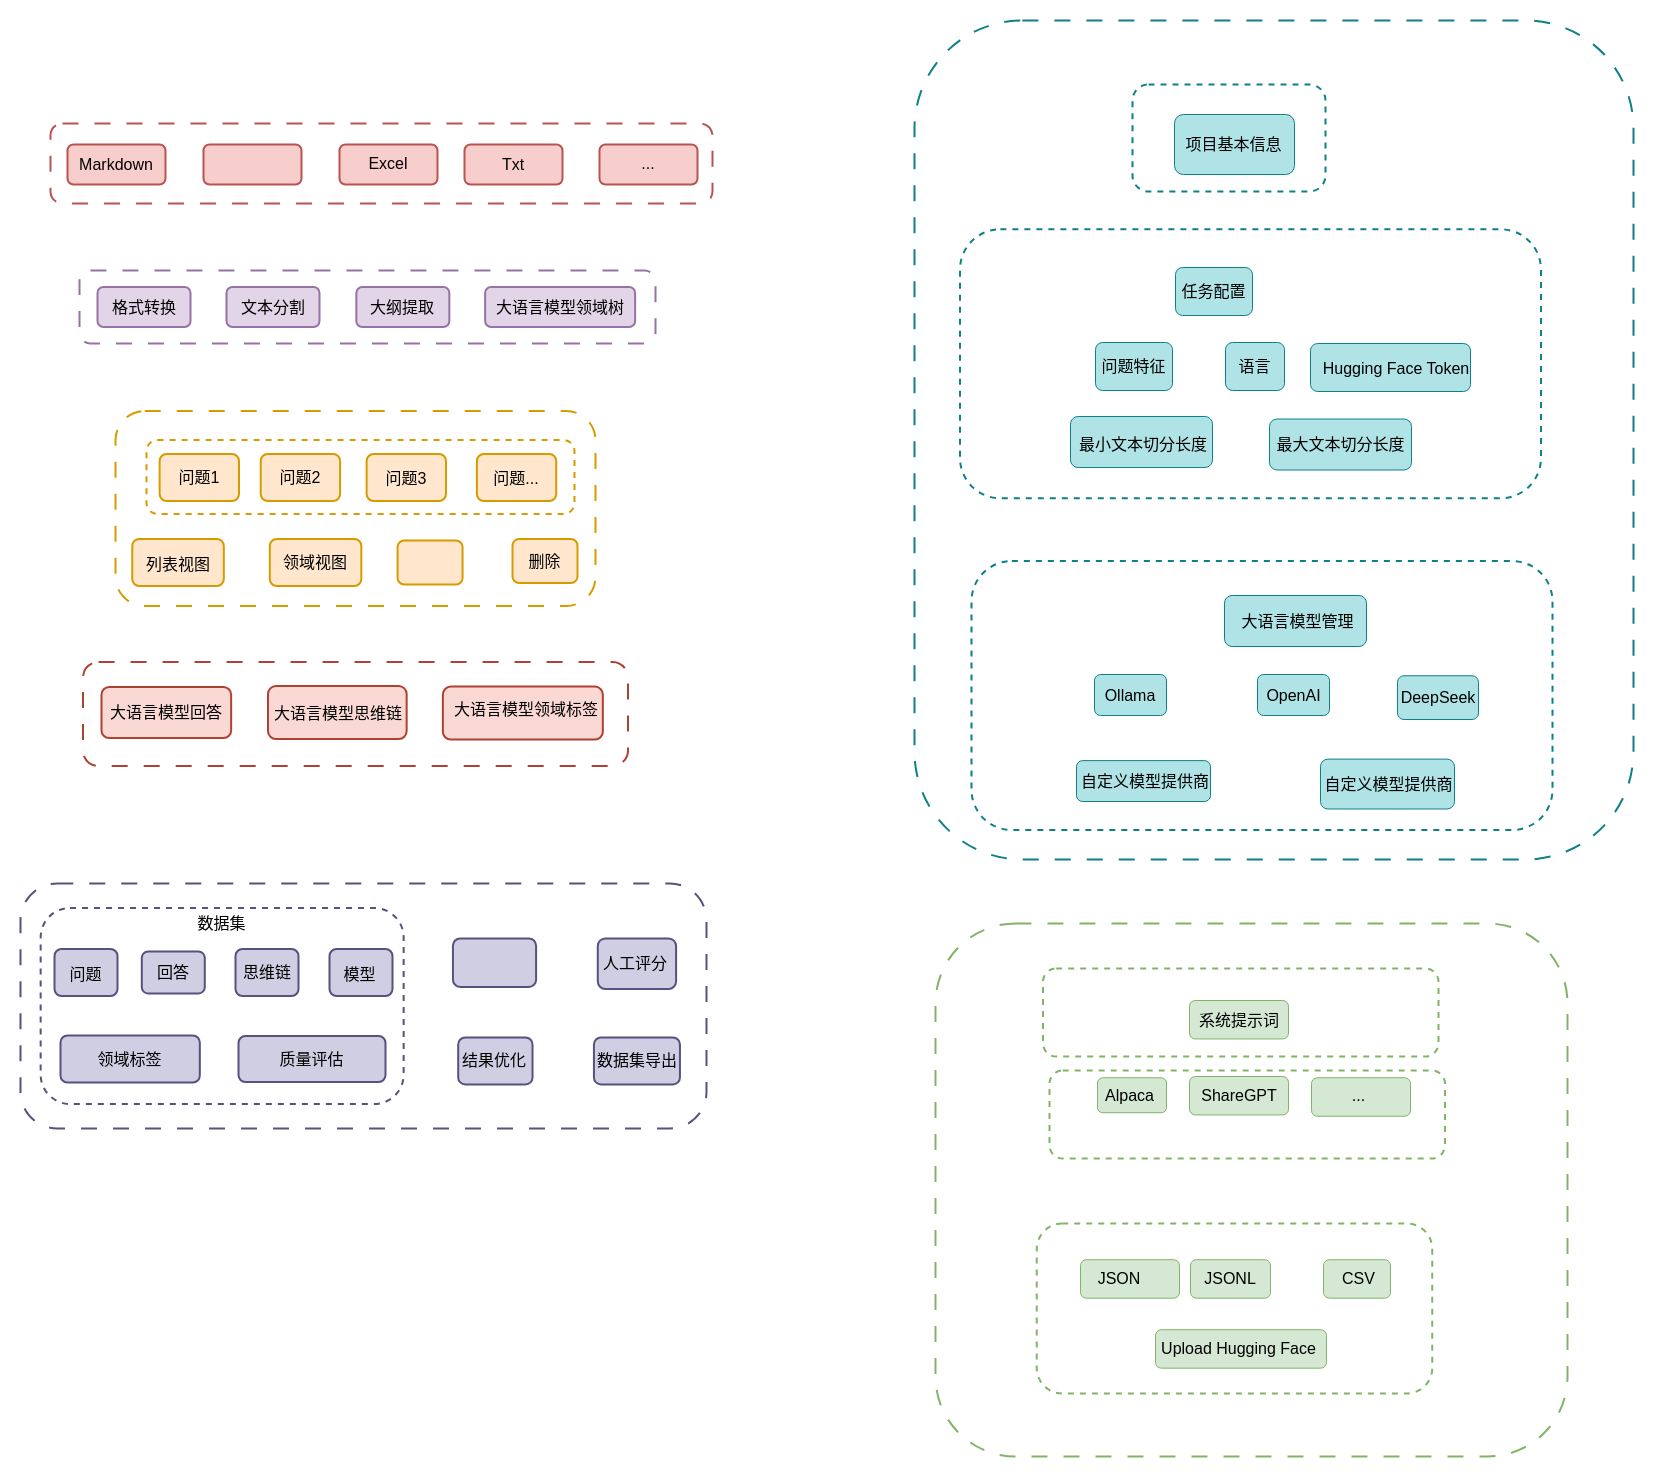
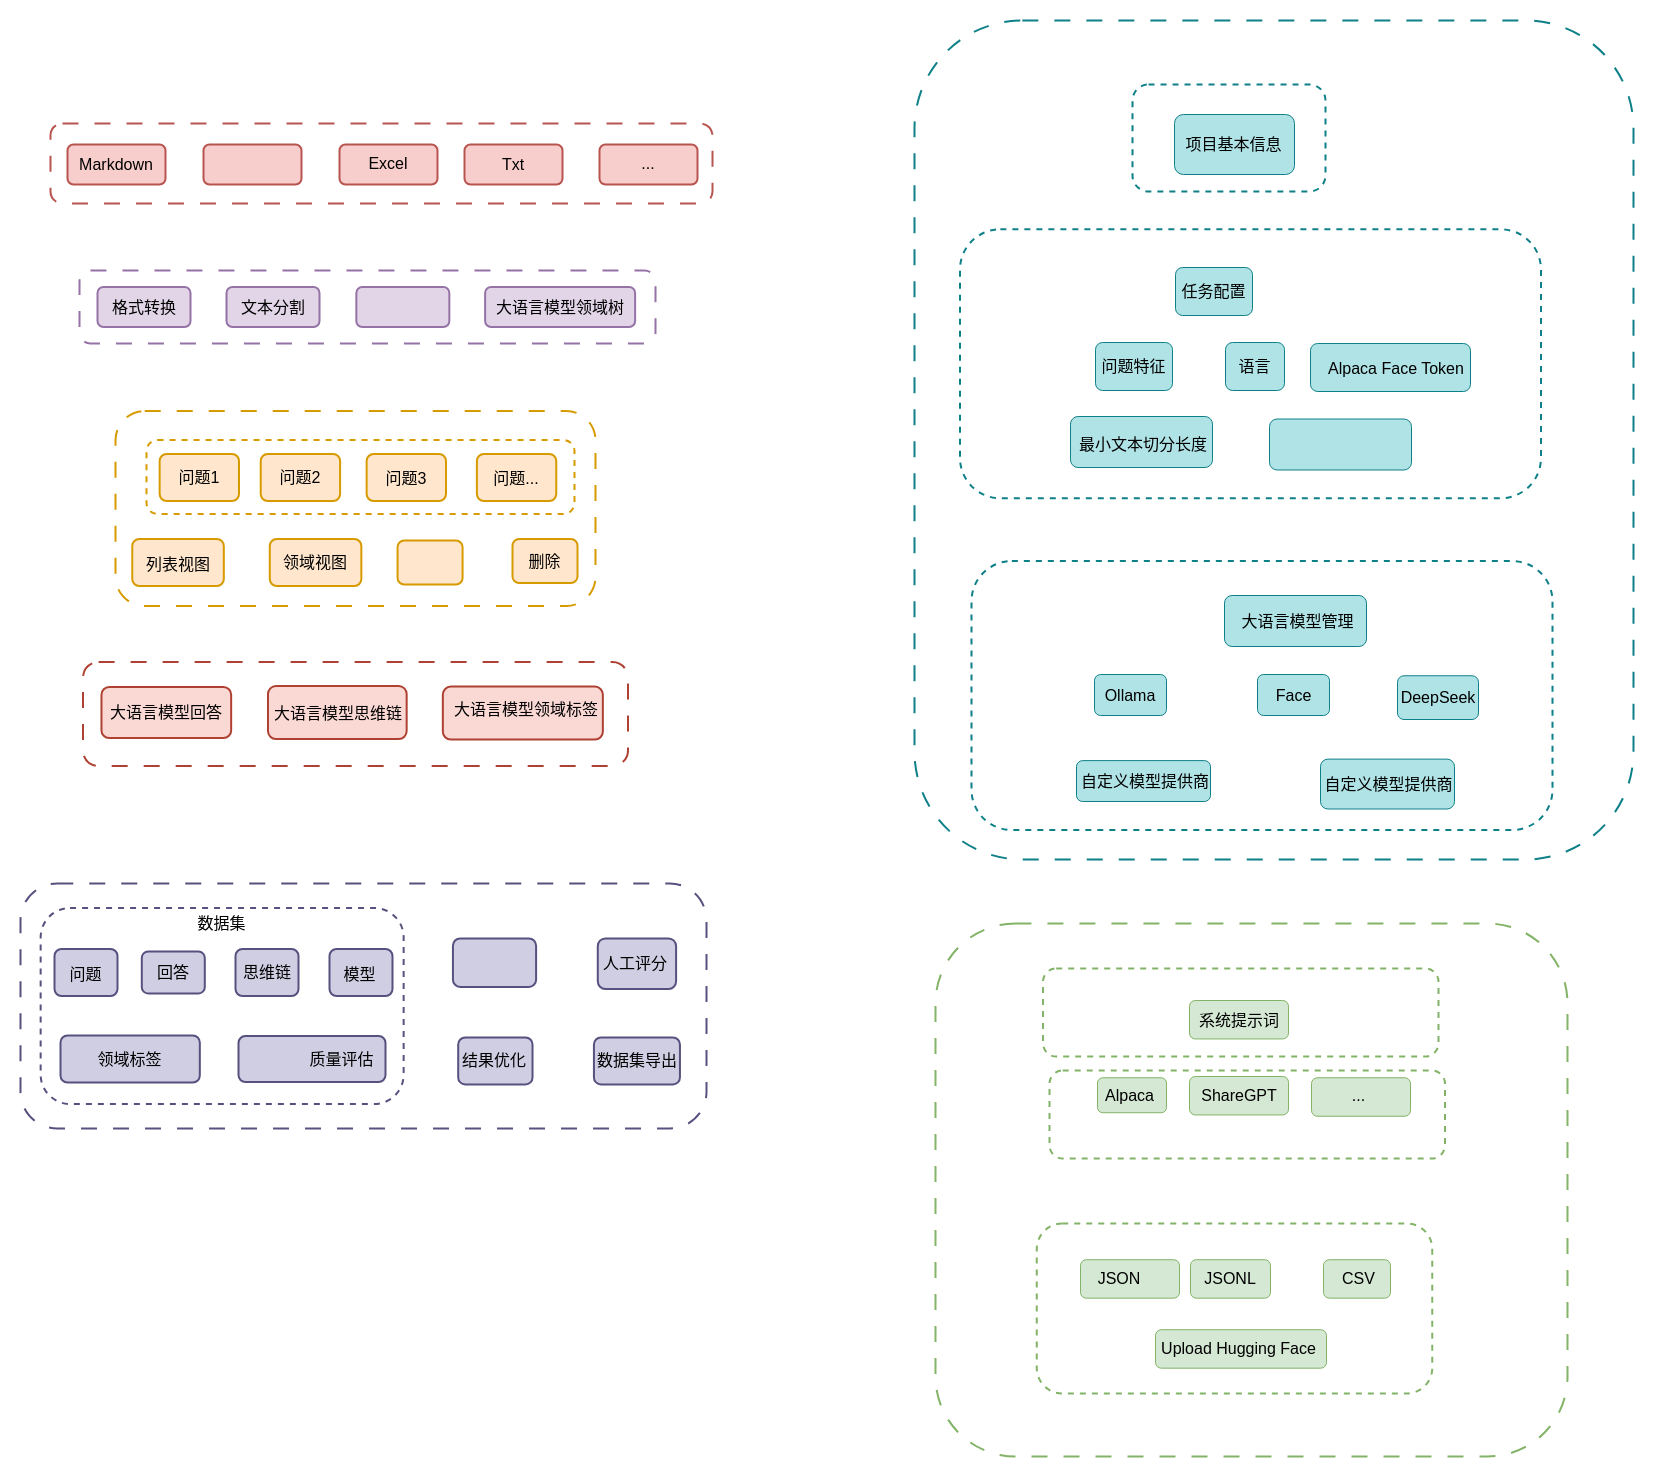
node "大纲提取": removed
node "Hugging Face Token": label "Hugging Face Token" -> "Alpaca Face Token"
node "最大文本切分长度": removed
node "OpenAI": label "OpenAI" -> "Face"
node "质量评估": moved (312, 1059) -> (342, 1059)
